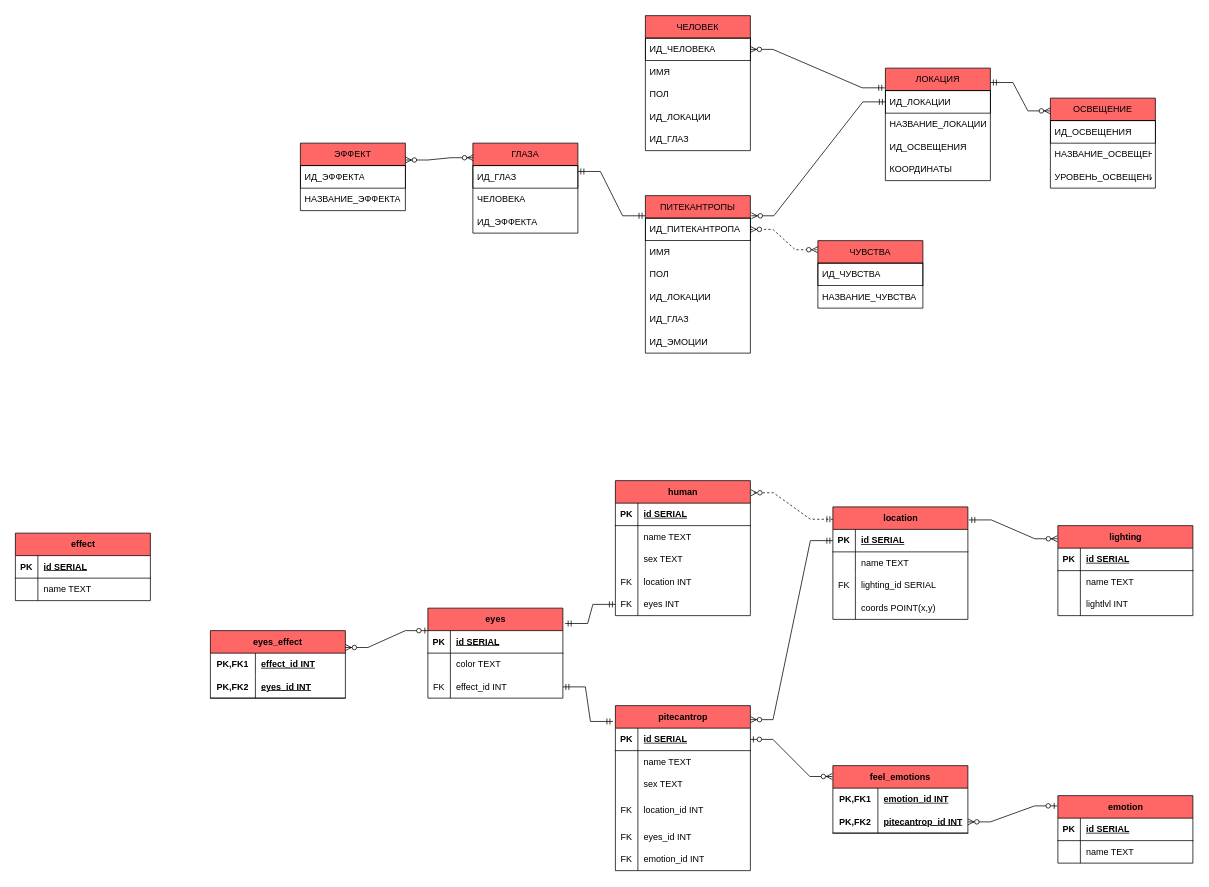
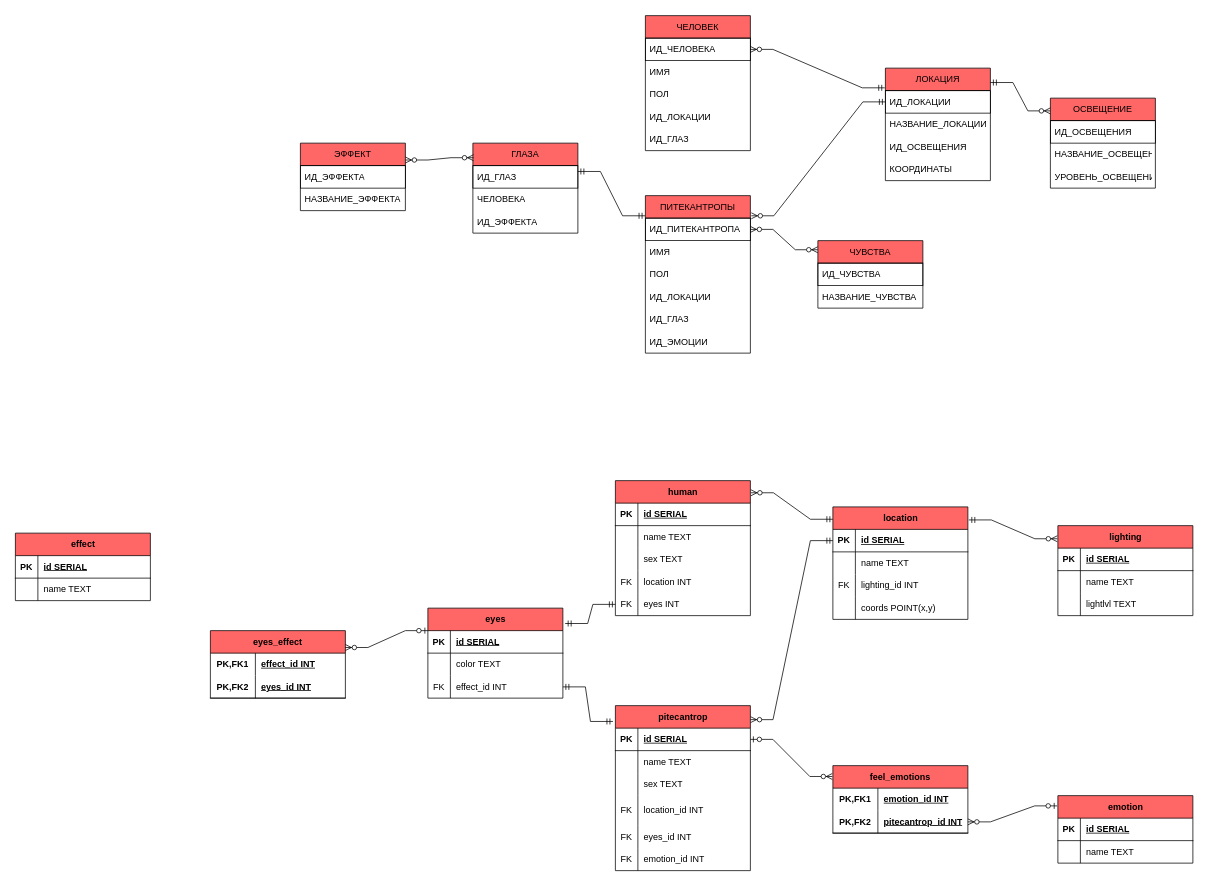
edge "ИД_ПИТЕКАНТРОПА" -- "ЧУВСТВА": style dashed -> solid
edge "human" -- "location": style dashed -> solid
node "lighting_id SERIAL": label "lighting_id SERIAL" -> "lighting_id INT"
node "lightlvl INT": label "lightlvl INT" -> "lightlvl TEXT"
